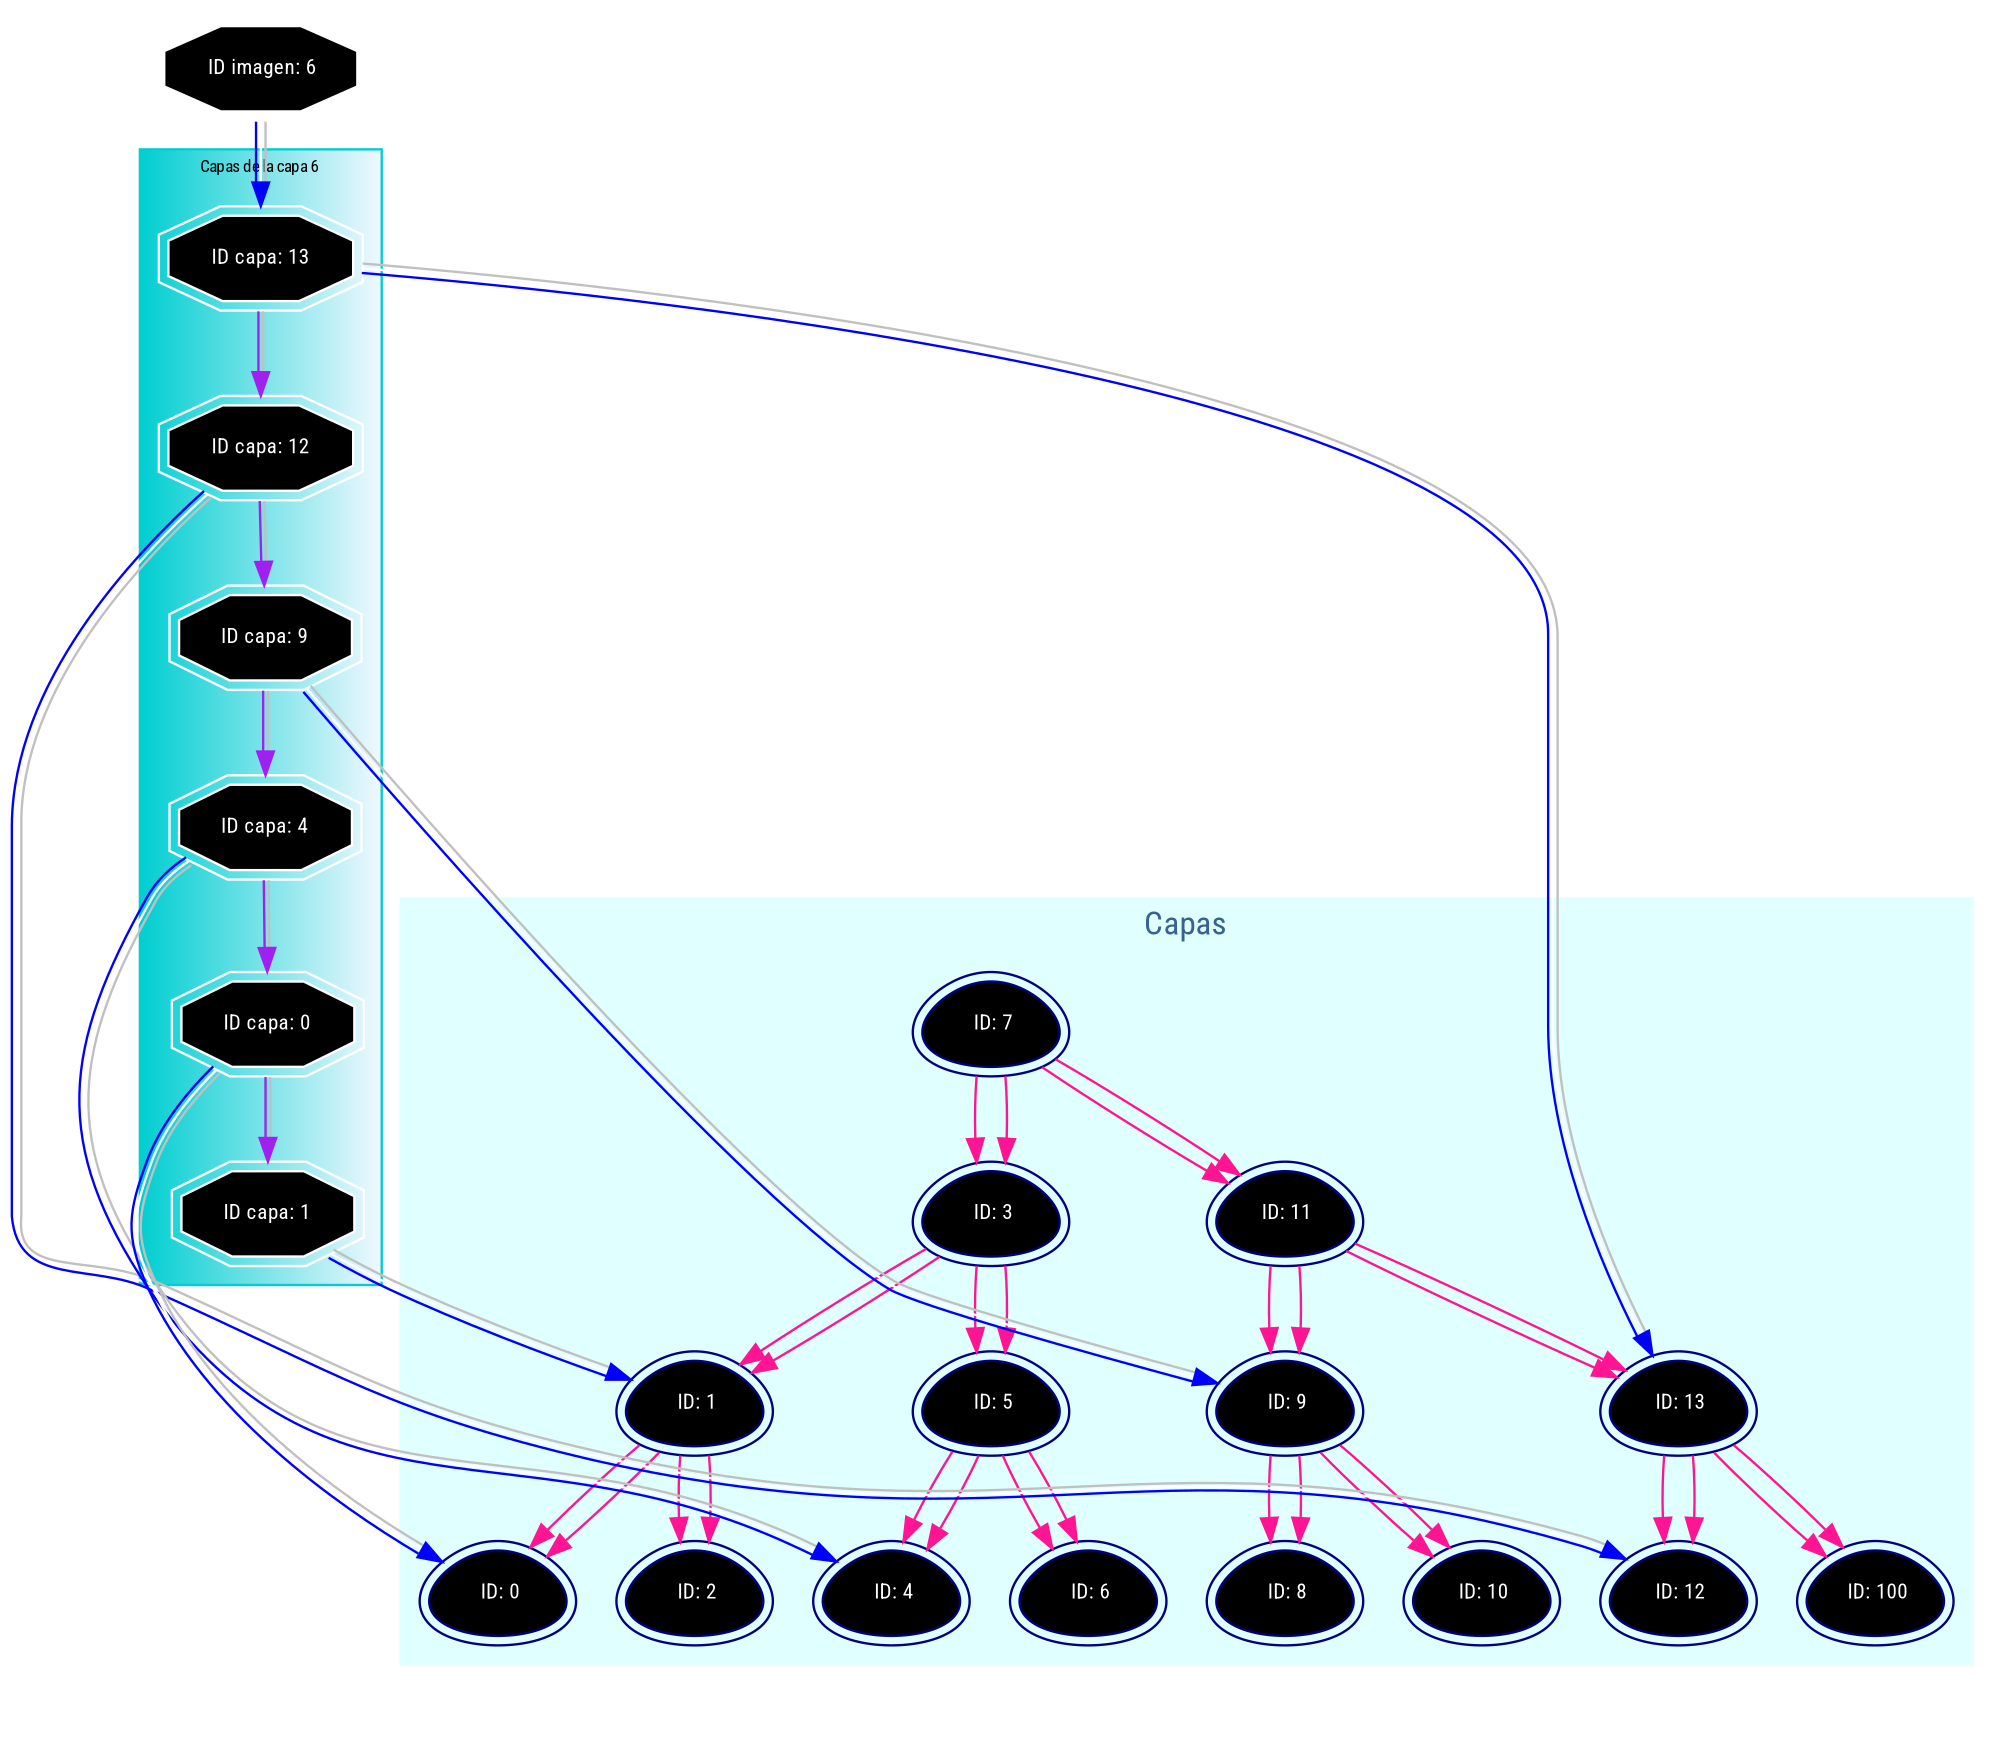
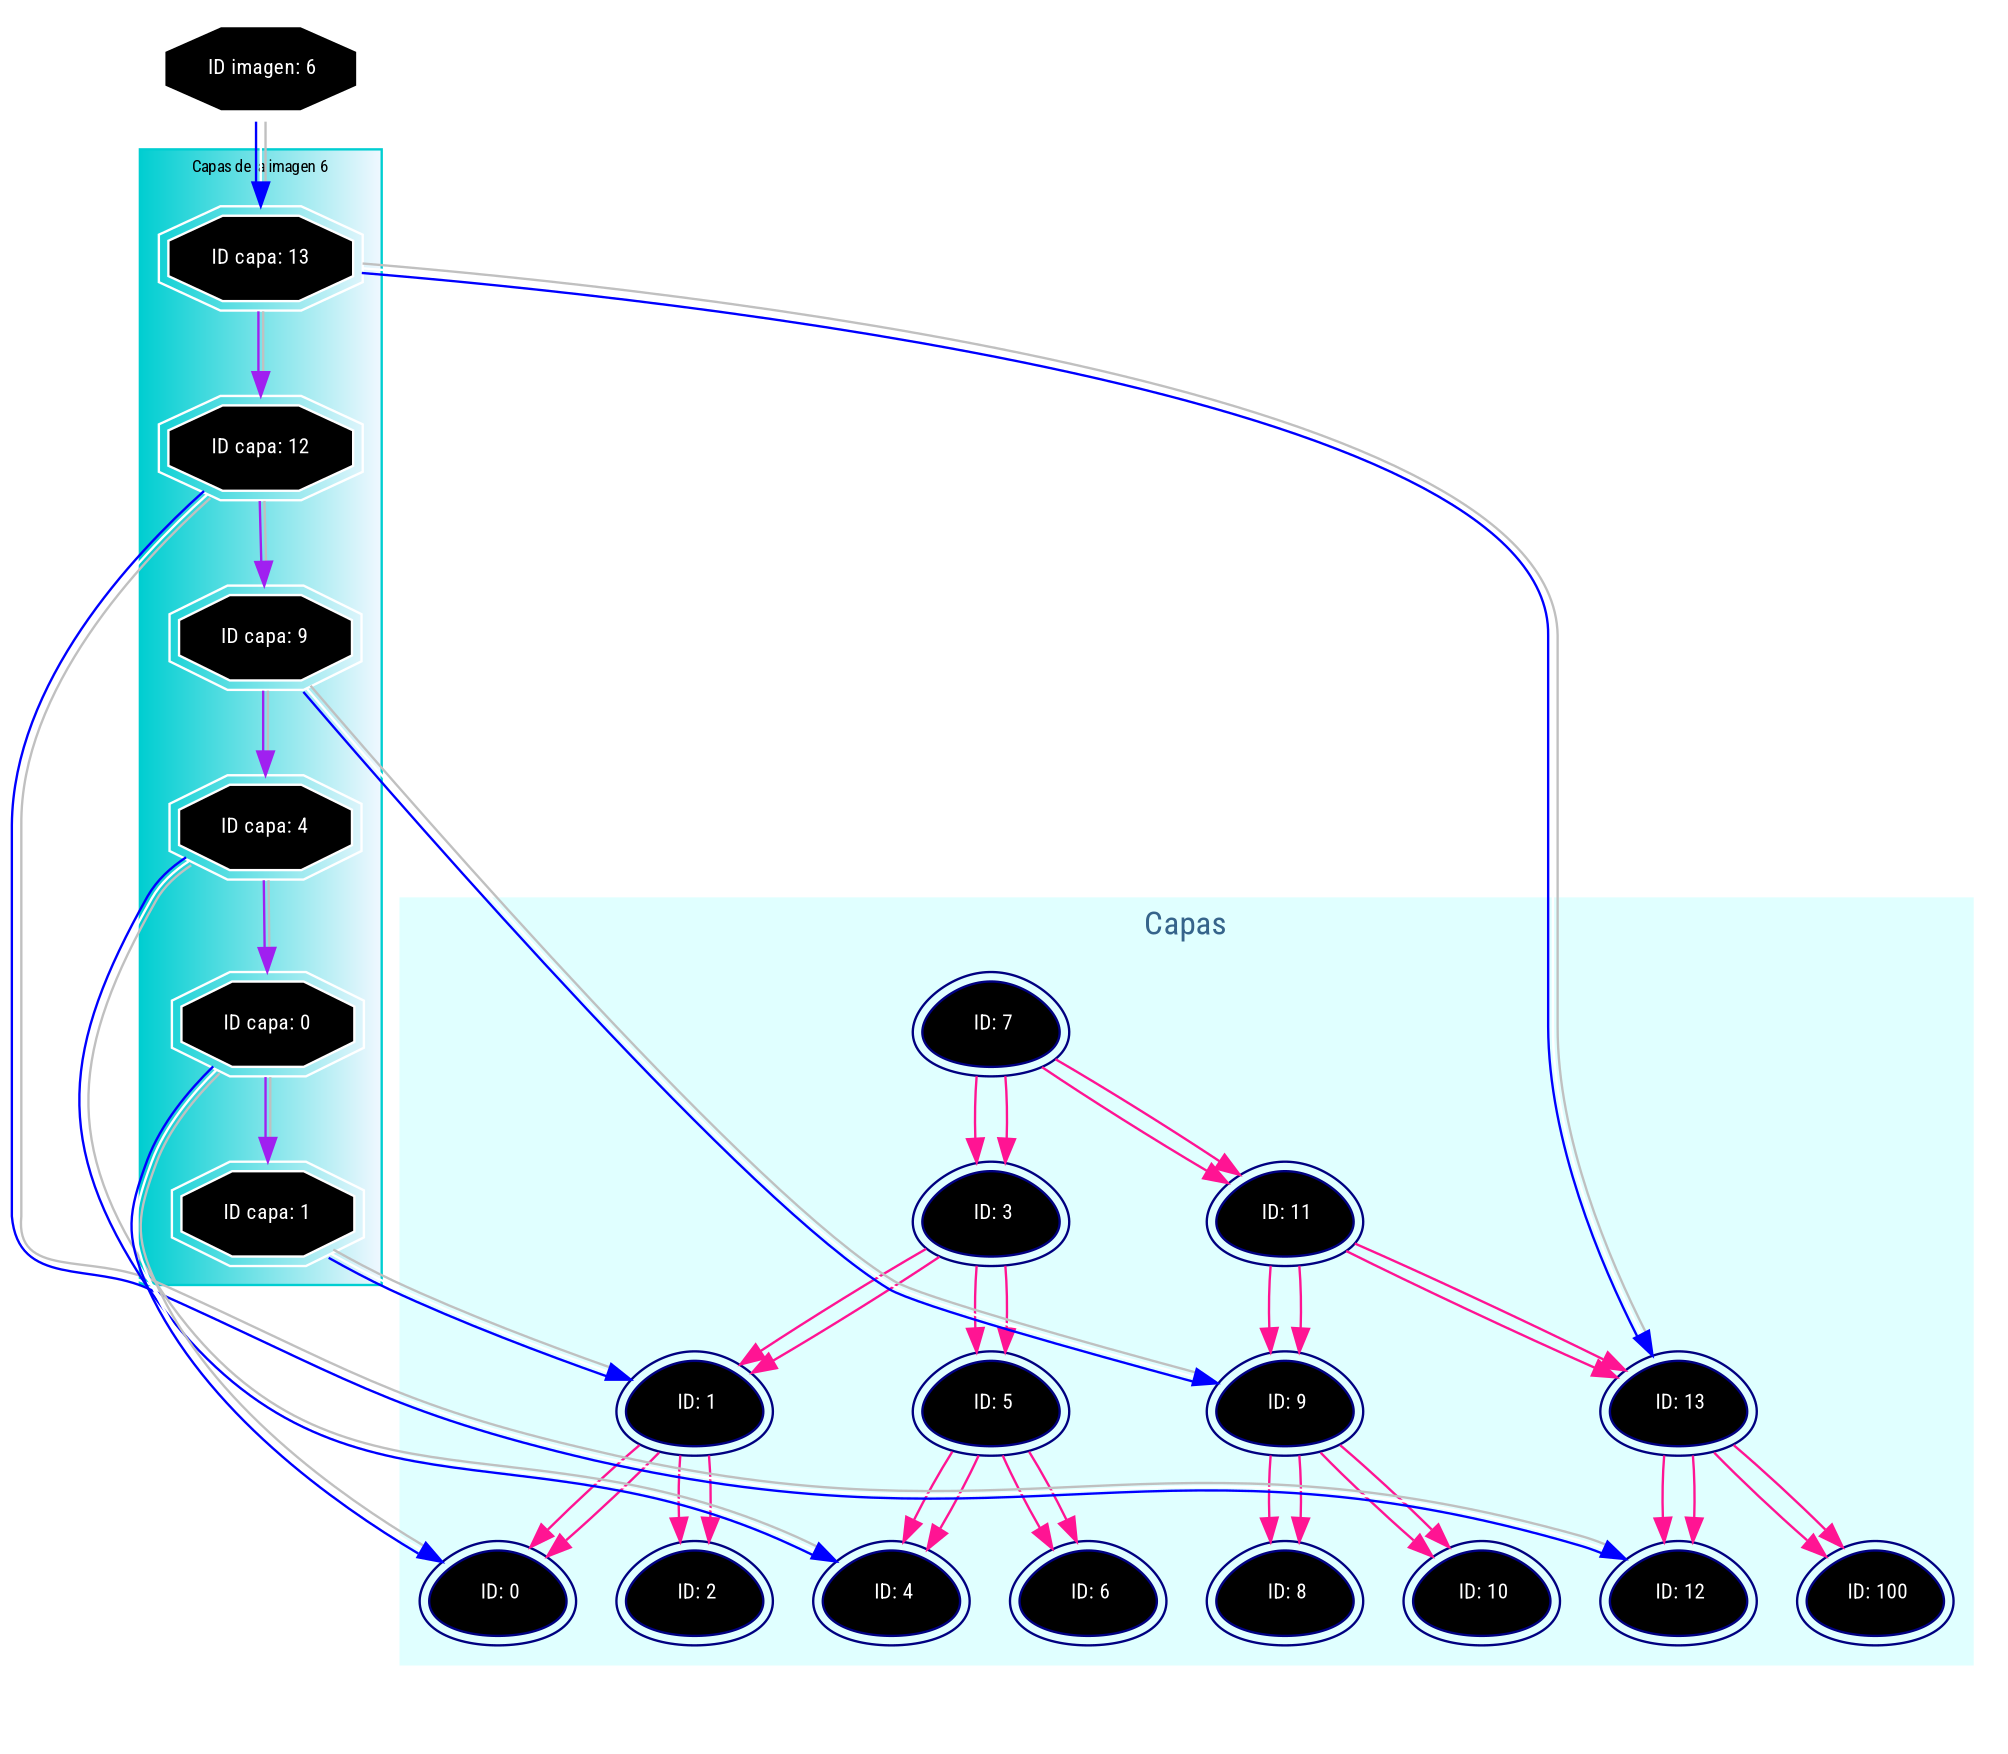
cluster "Capas de la capa 6": label "Capas de la capa 6" -> "Capas de la imagen 6"
